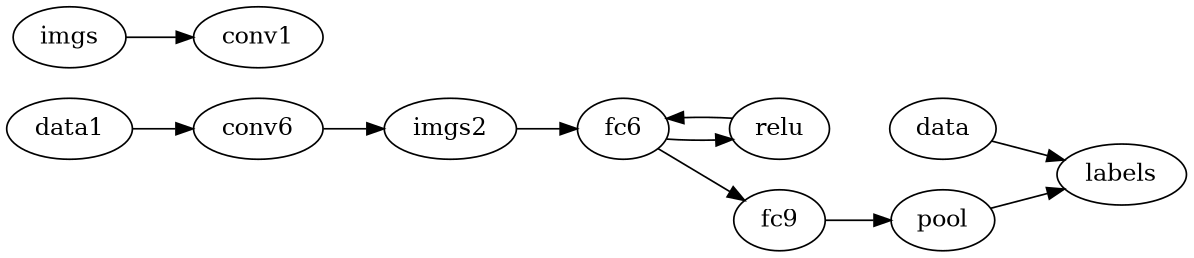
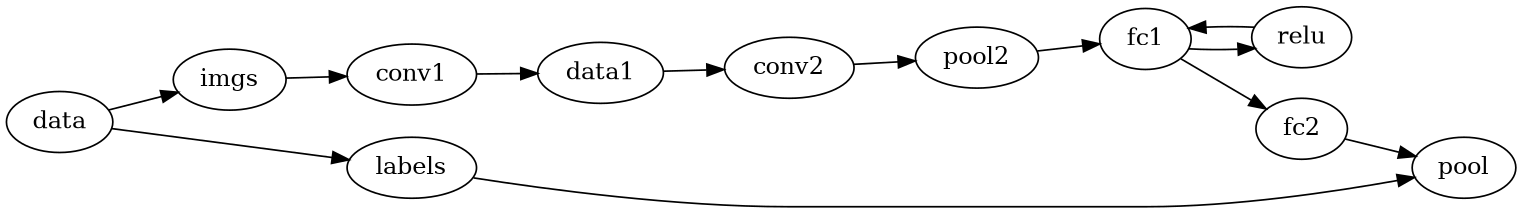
edge "conv1" -> "data1": added
edge "data" -> "imgs": added
node "conv6": label "conv6" -> "conv2"
node "imgs2": label "imgs2" -> "pool2"
node "fc6": label "fc6" -> "fc1"
edge "pool" -> "labels": reversed
node "fc9": label "fc9" -> "fc2"
